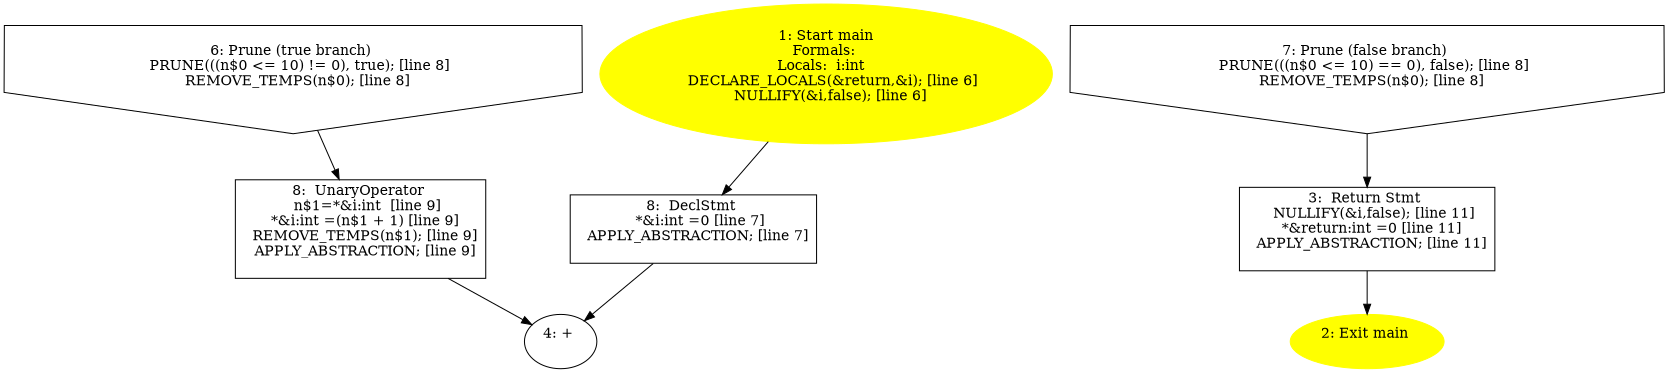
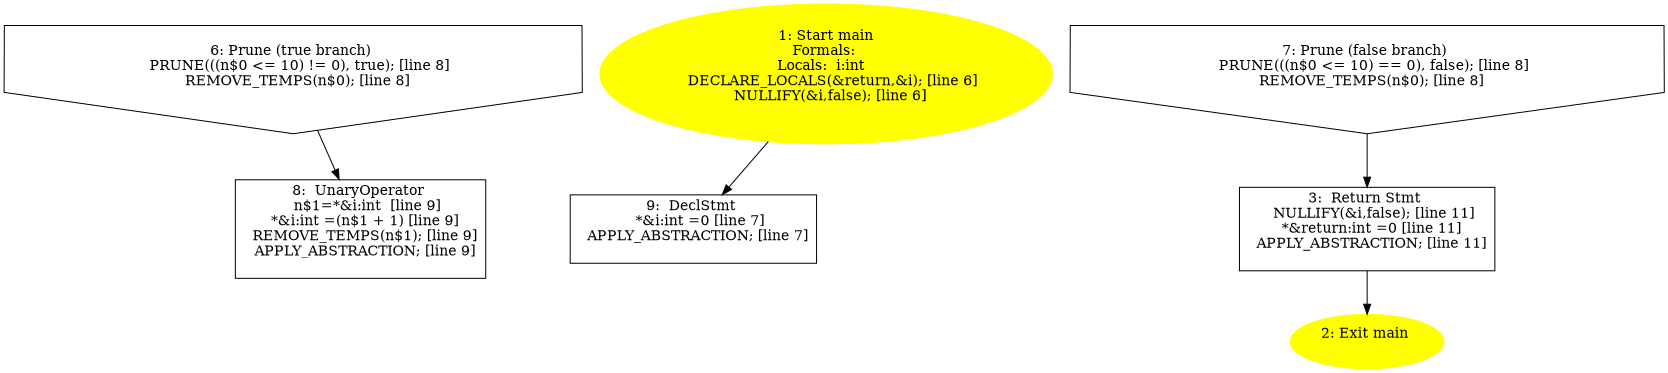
node "8:  DeclStmt *&i:int =0 [line 7] APPLY_ABSTRACTION; [line 7]": label "8:  DeclStmt *&i:int =0 [line 7] APPLY_ABSTRACTION; [line 7]" -> "9:  DeclStmt *&i:int =0 [line 7] APPLY_ABSTRACTION; [line 7]"
node "4: +": removed
